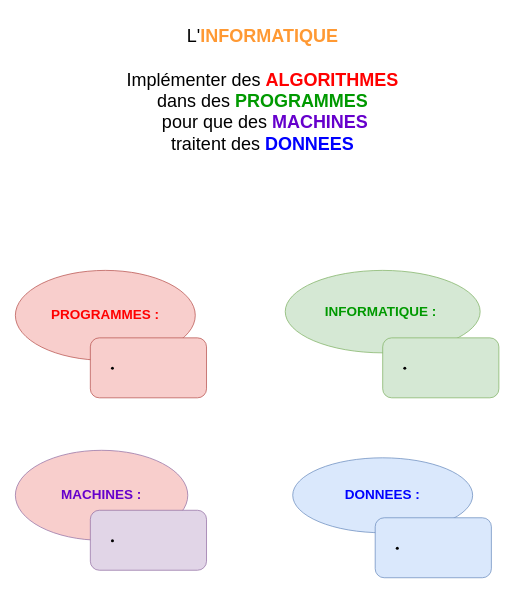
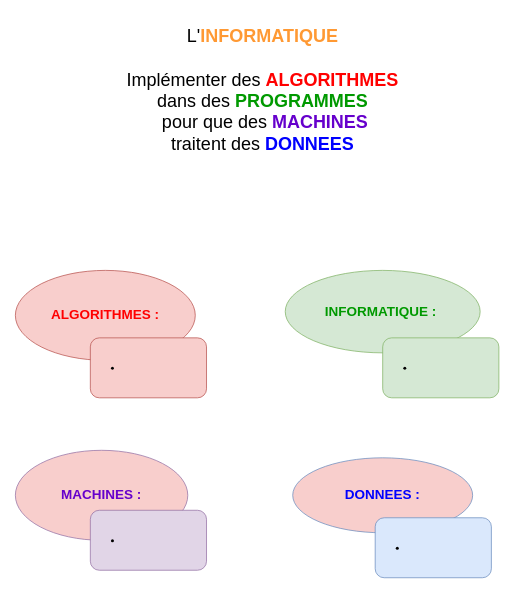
node "PROGRAMMES :": label "PROGRAMMES :" -> "ALGORITHMES :"
node "DONNEES :": fillcolor #dae8fc -> #f8cecc
